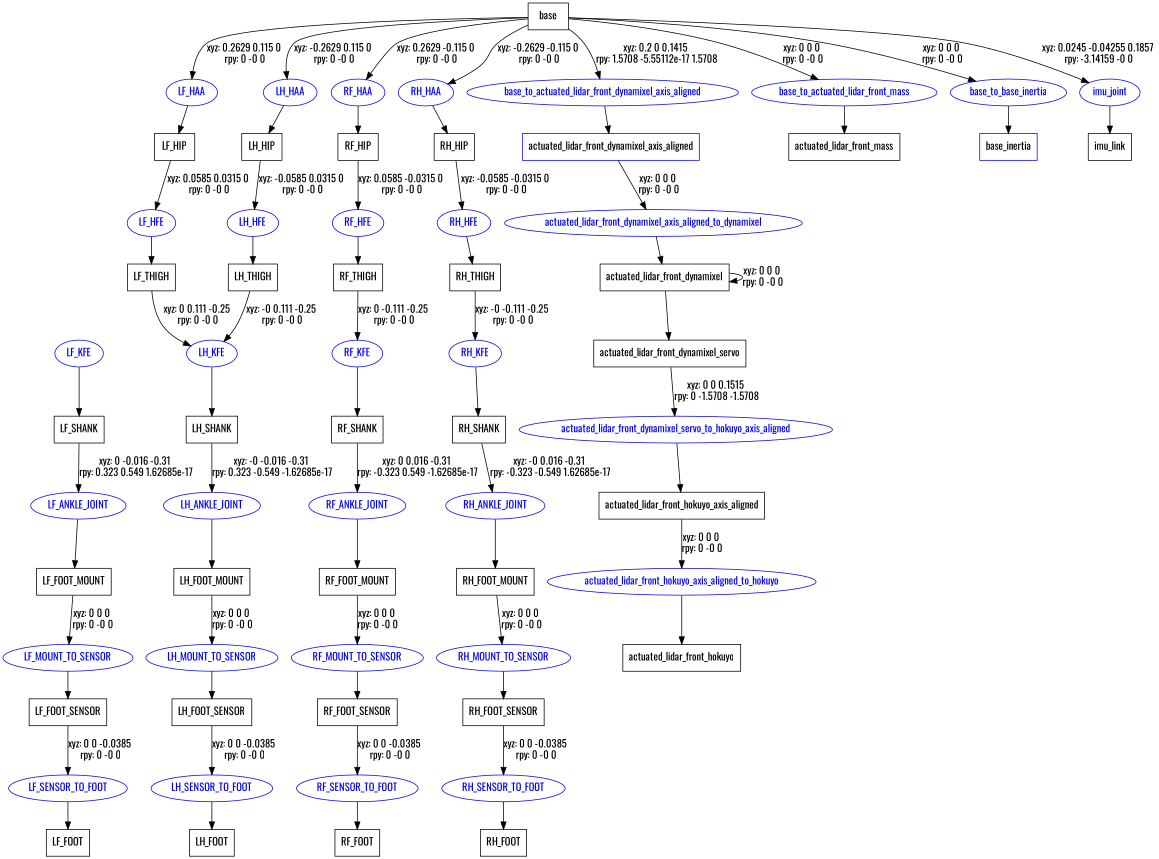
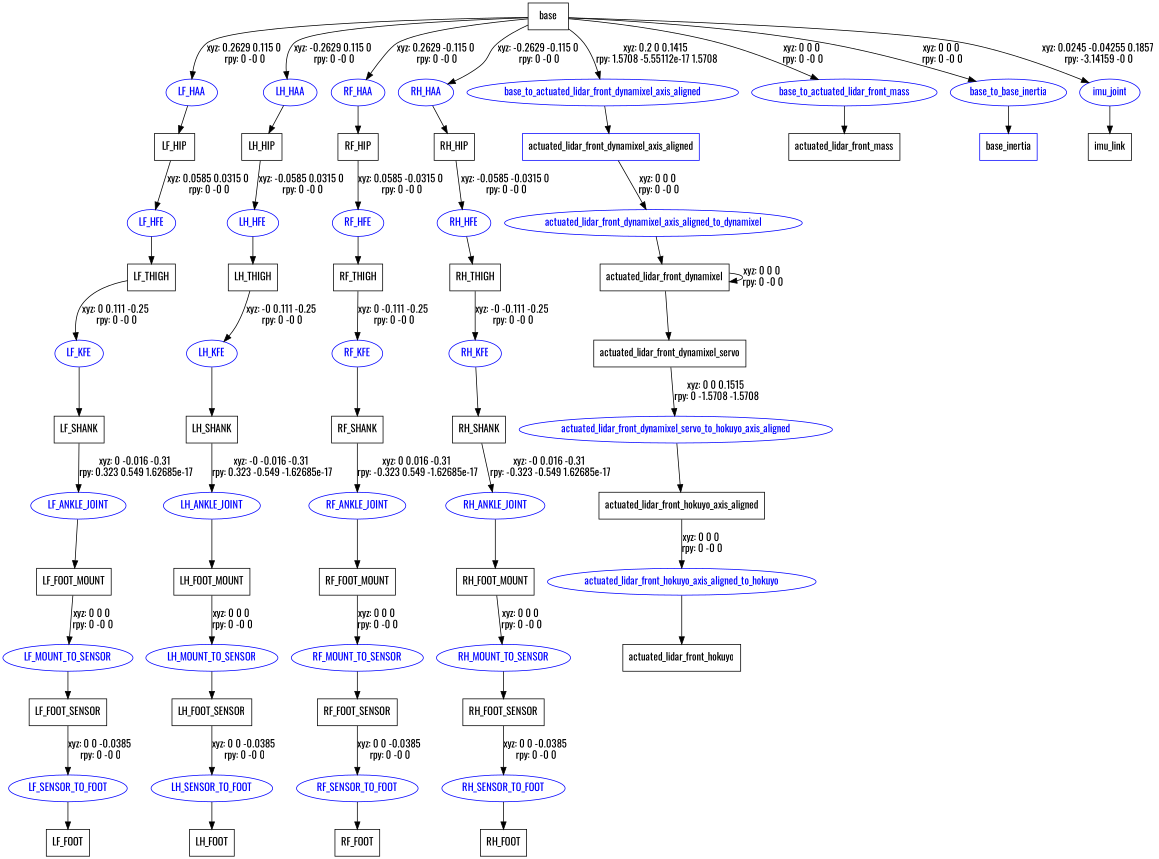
edge "LF_THIGH" -> "LH_KFE": now "LF_THIGH" -> "LF_KFE"
